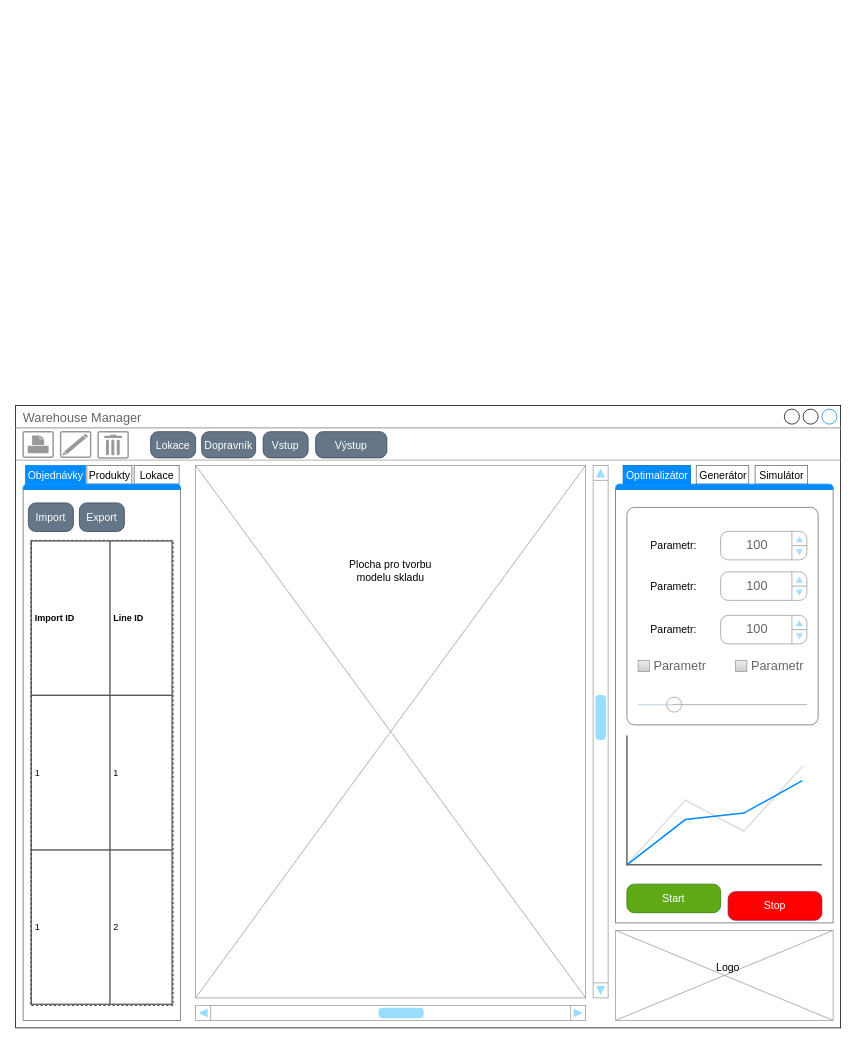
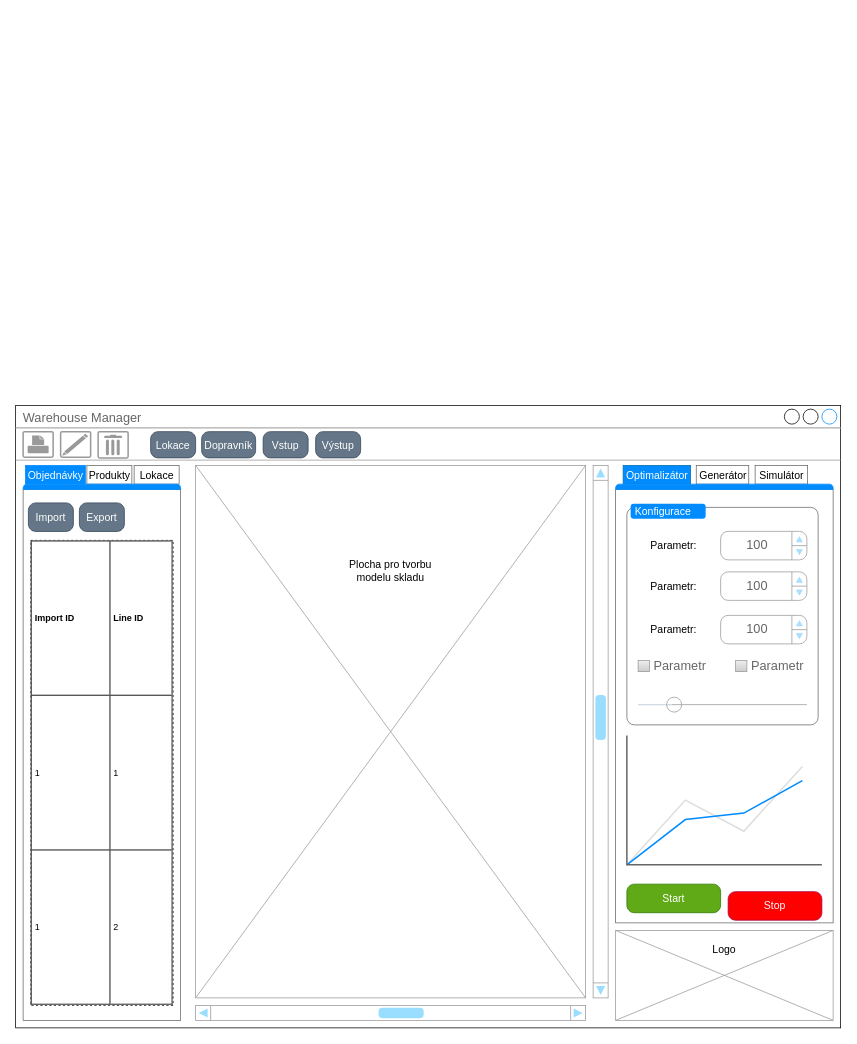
node "Výstup": size 71x26 -> 45x26
node "Konfigurace": added
node "Logo": moved (728, 968) -> (724, 949)
